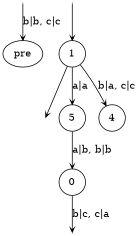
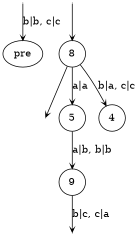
node "1": label "1" -> "8"
node "0": label "0" -> "9"
